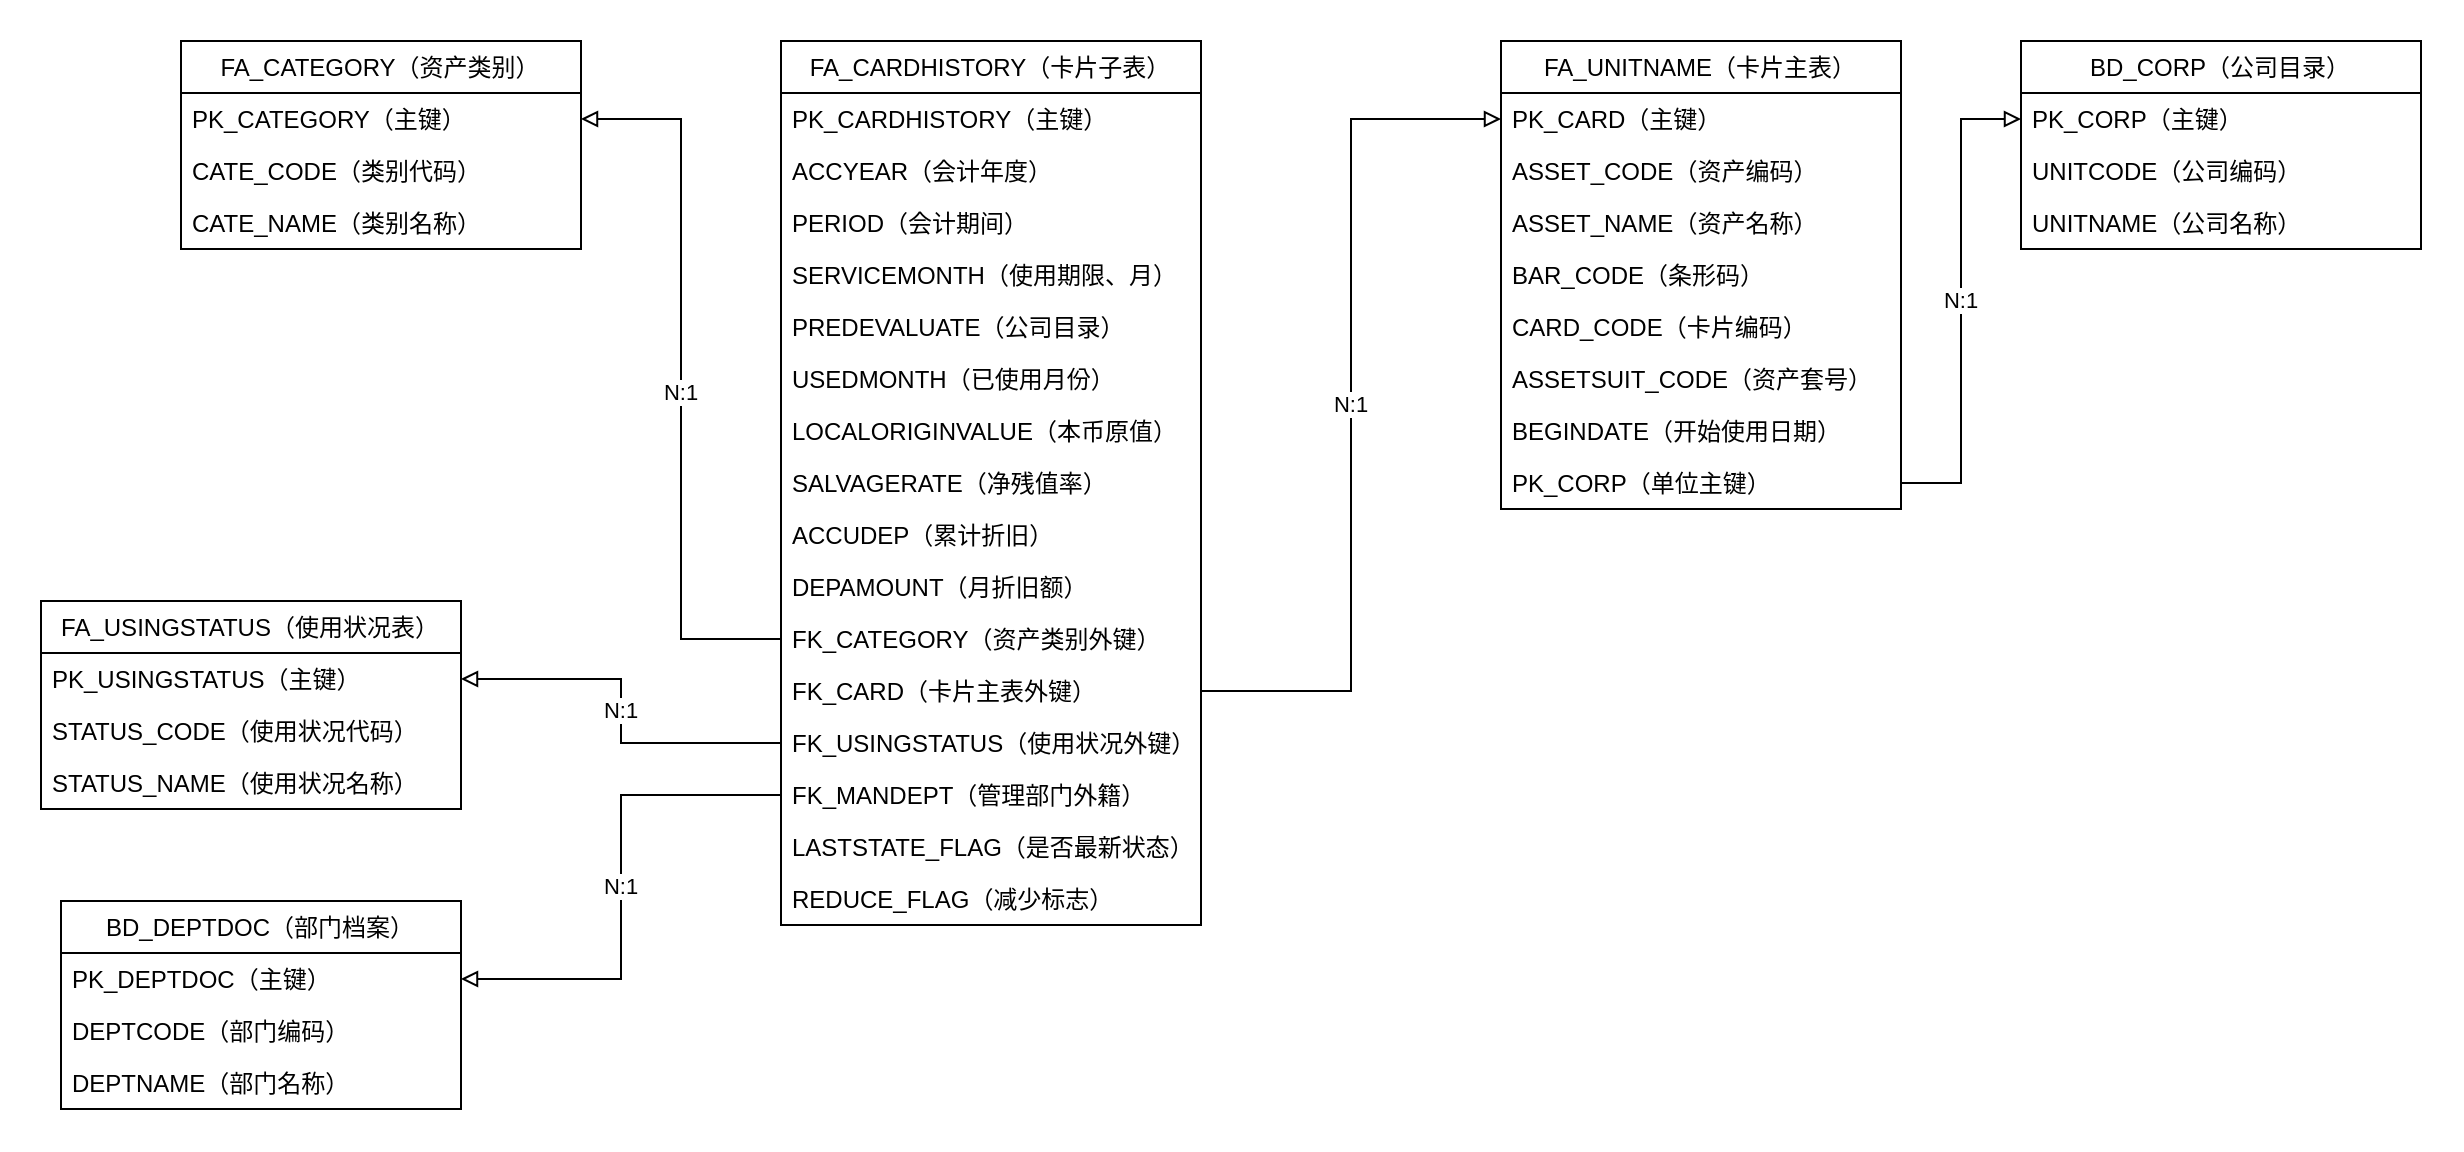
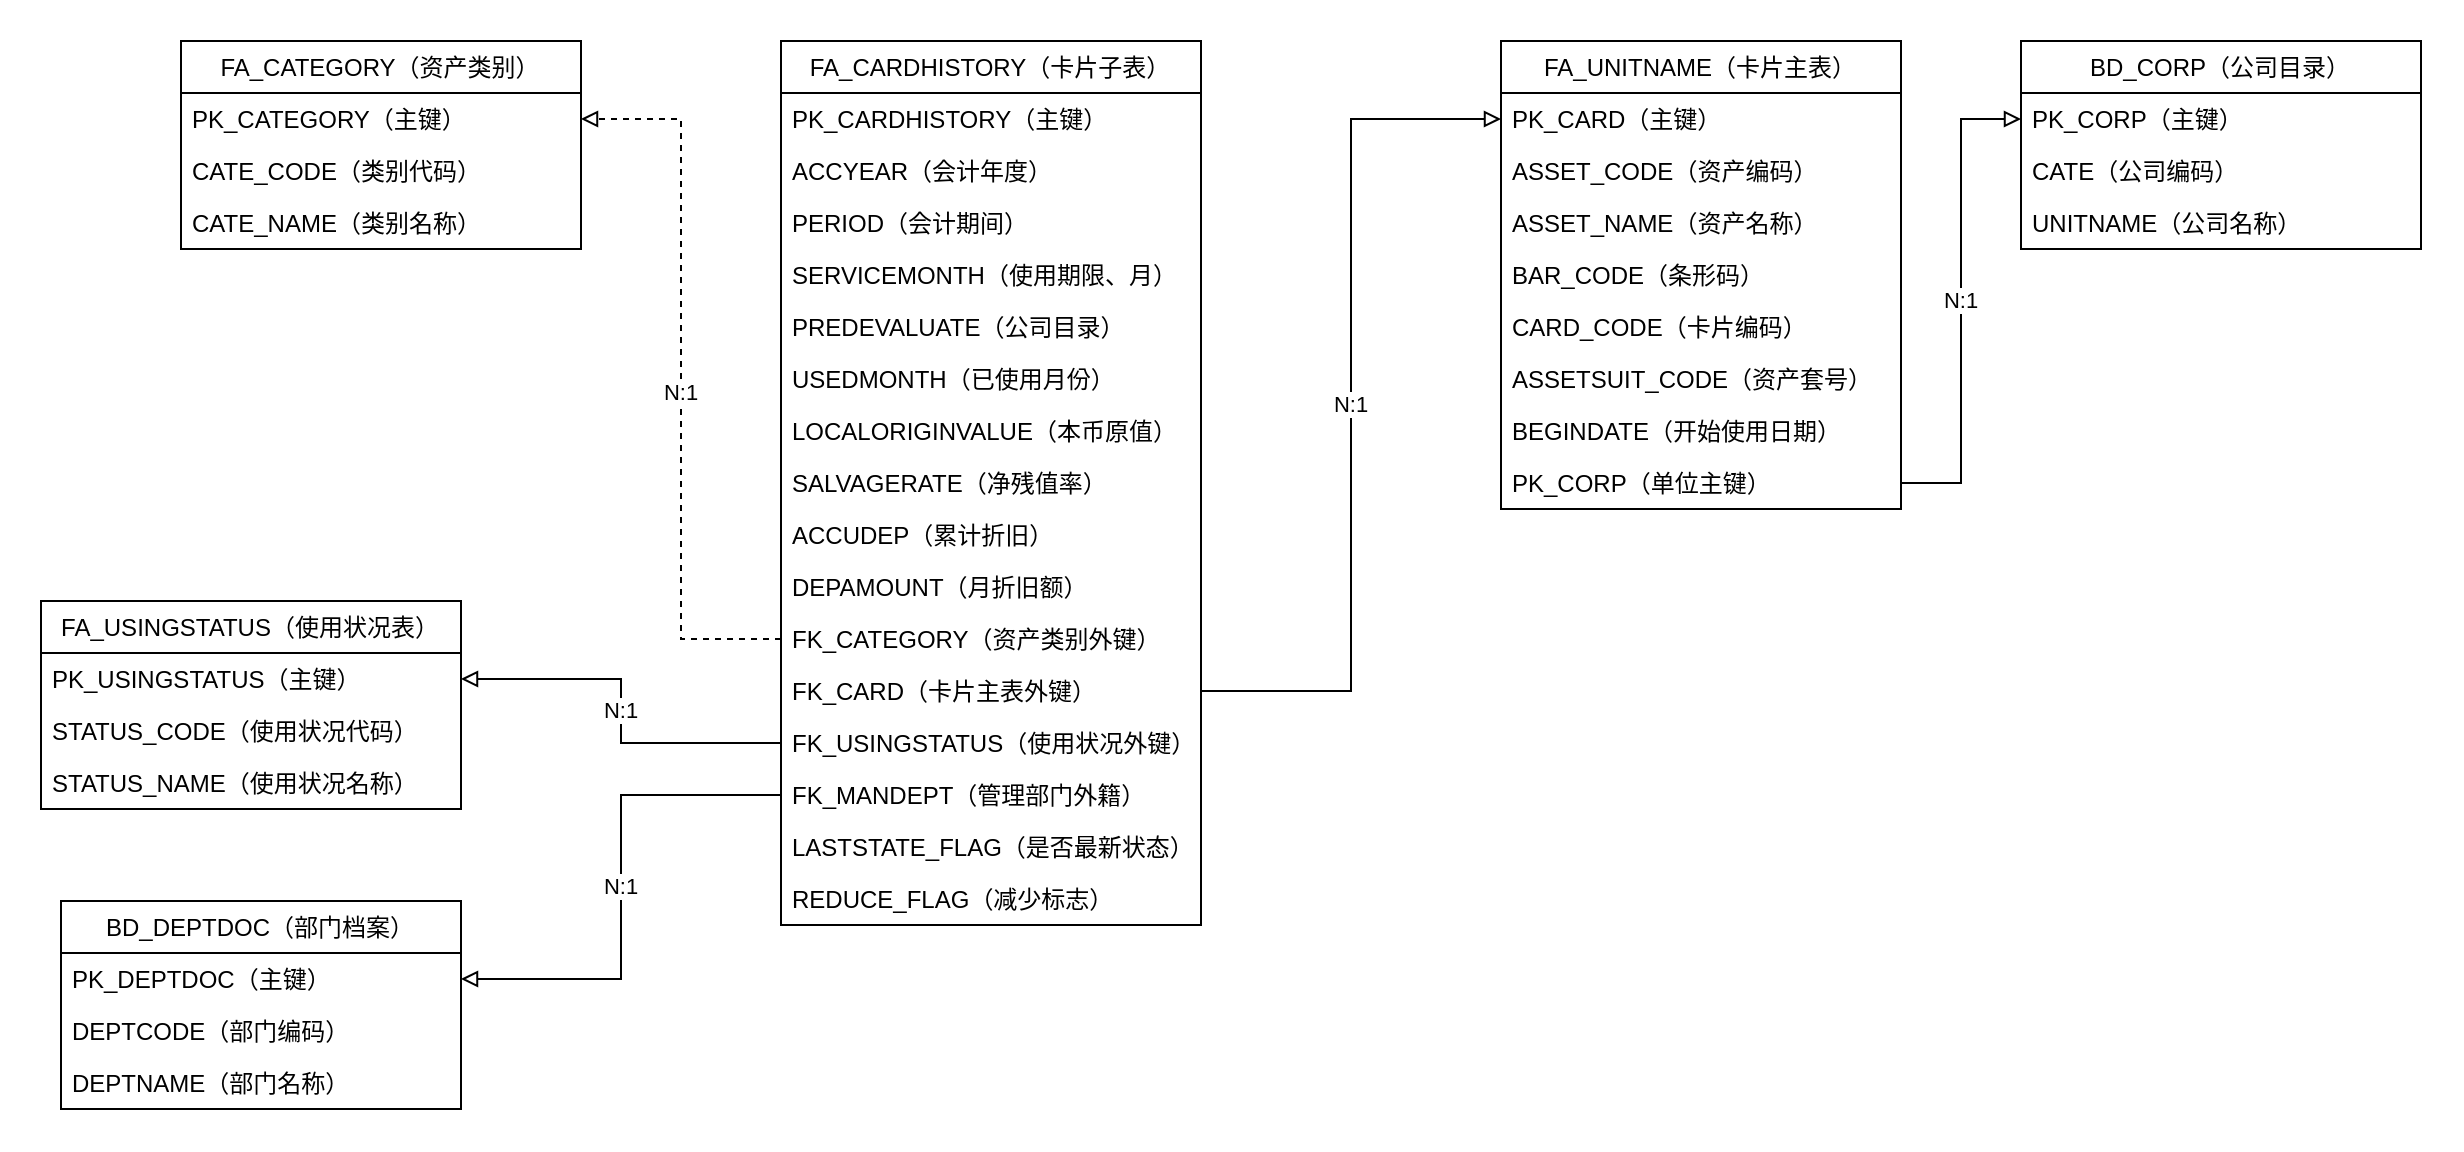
node "UNITCODE（公司编码）": label "UNITCODE（公司编码）" -> "CATE（公司编码）"
edge "FK_CATEGORY（资产类别外键）" -> "PK_CATEGORY（主键）": style solid -> dashed
